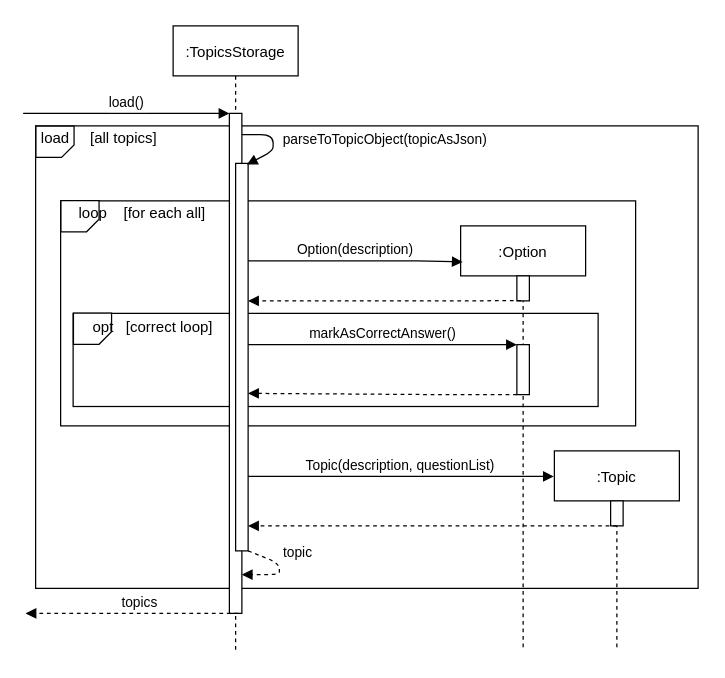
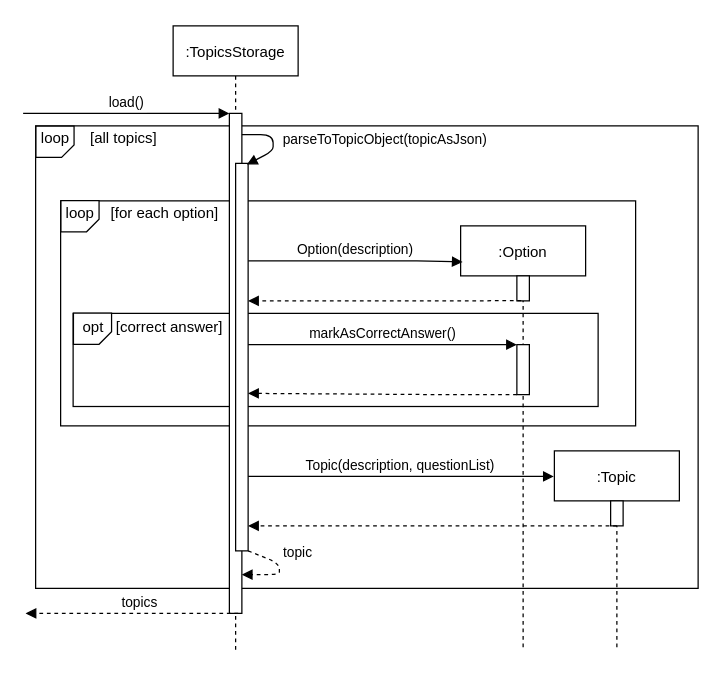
node "load [all topics]": label "load [all topics]" -> "loop [all topics]"
node "loop [for each all]": label "loop [for each all]" -> "loop [for each option]"
node "opt [correct loop]": label "opt [correct loop]" -> "opt [correct answer]"
